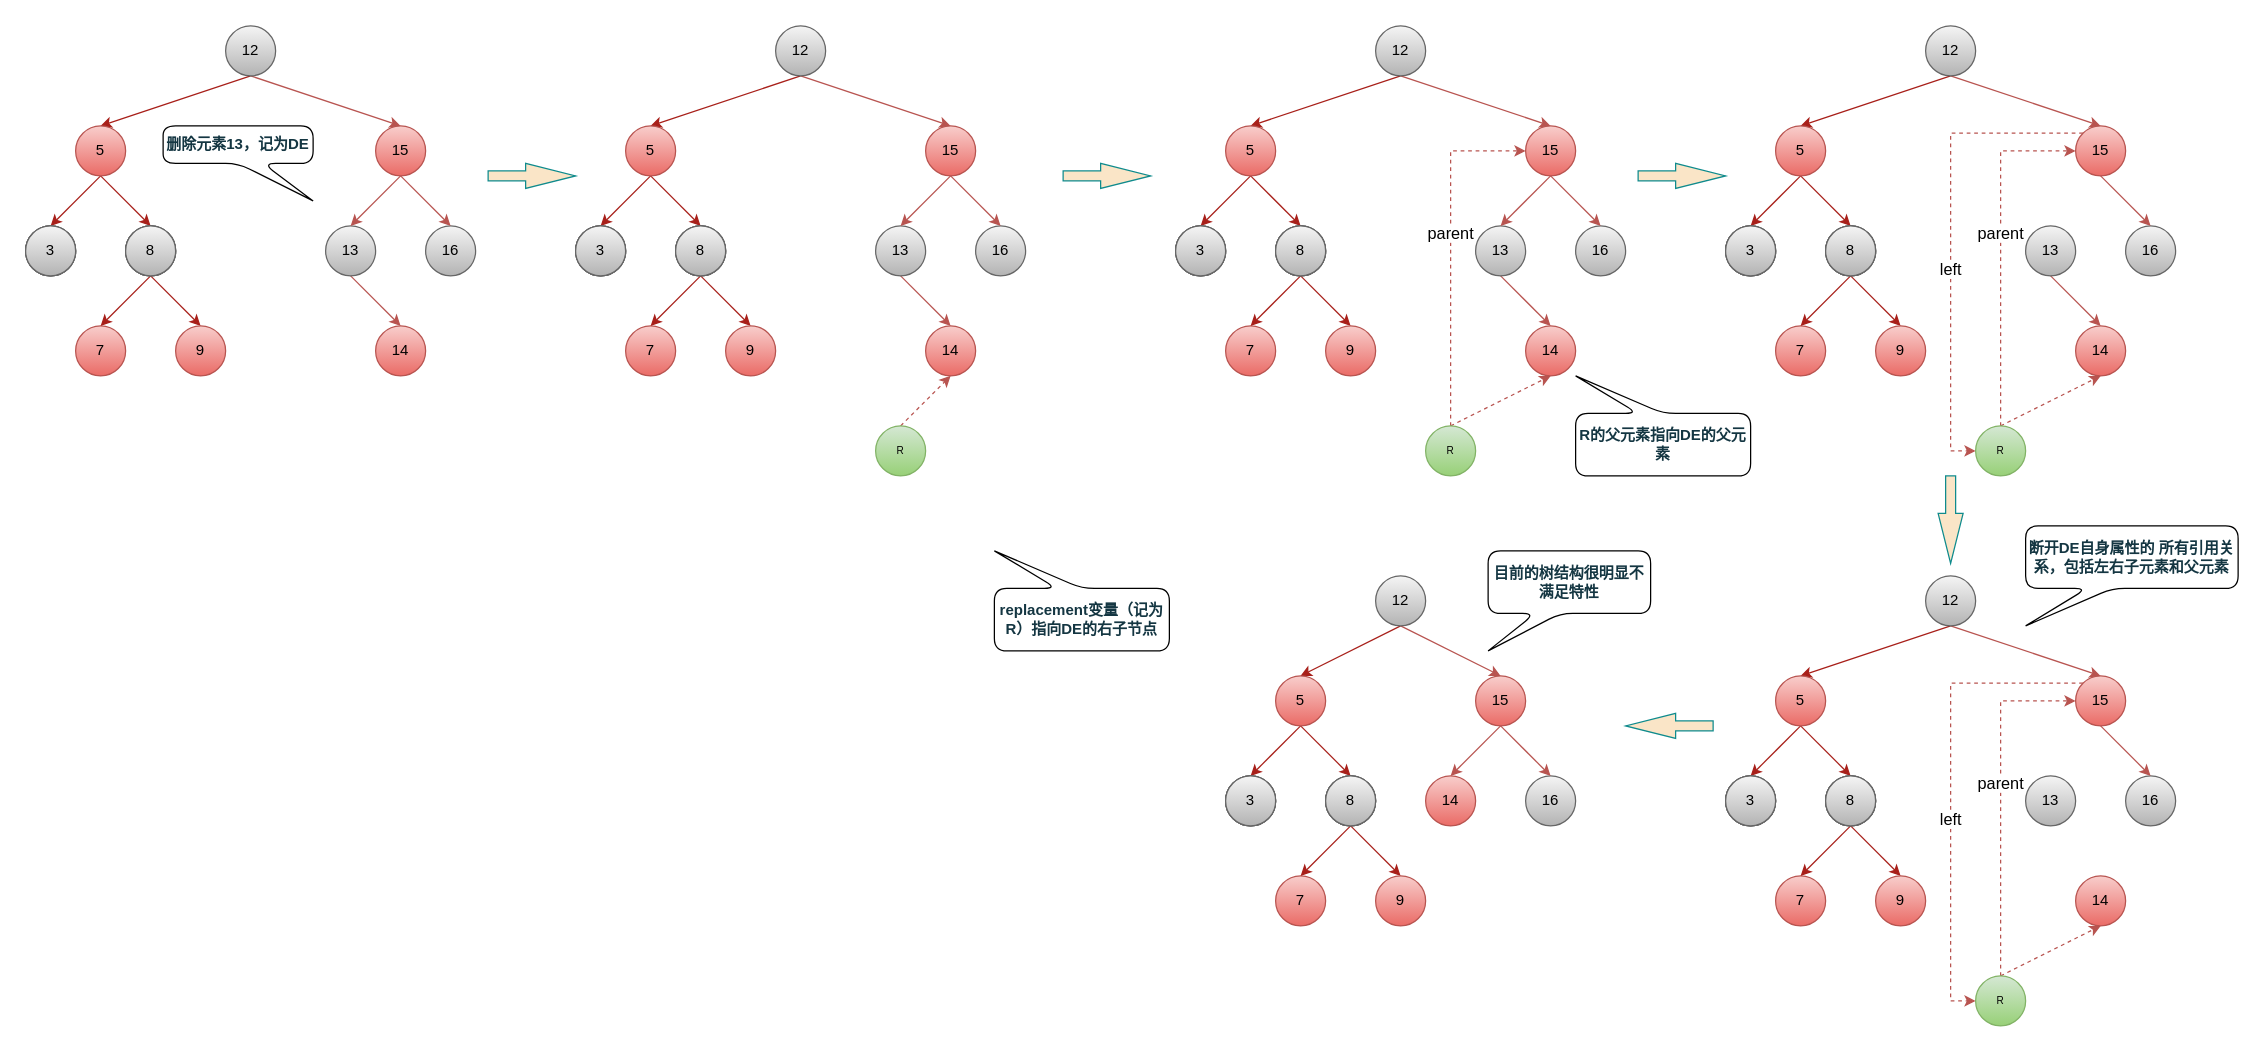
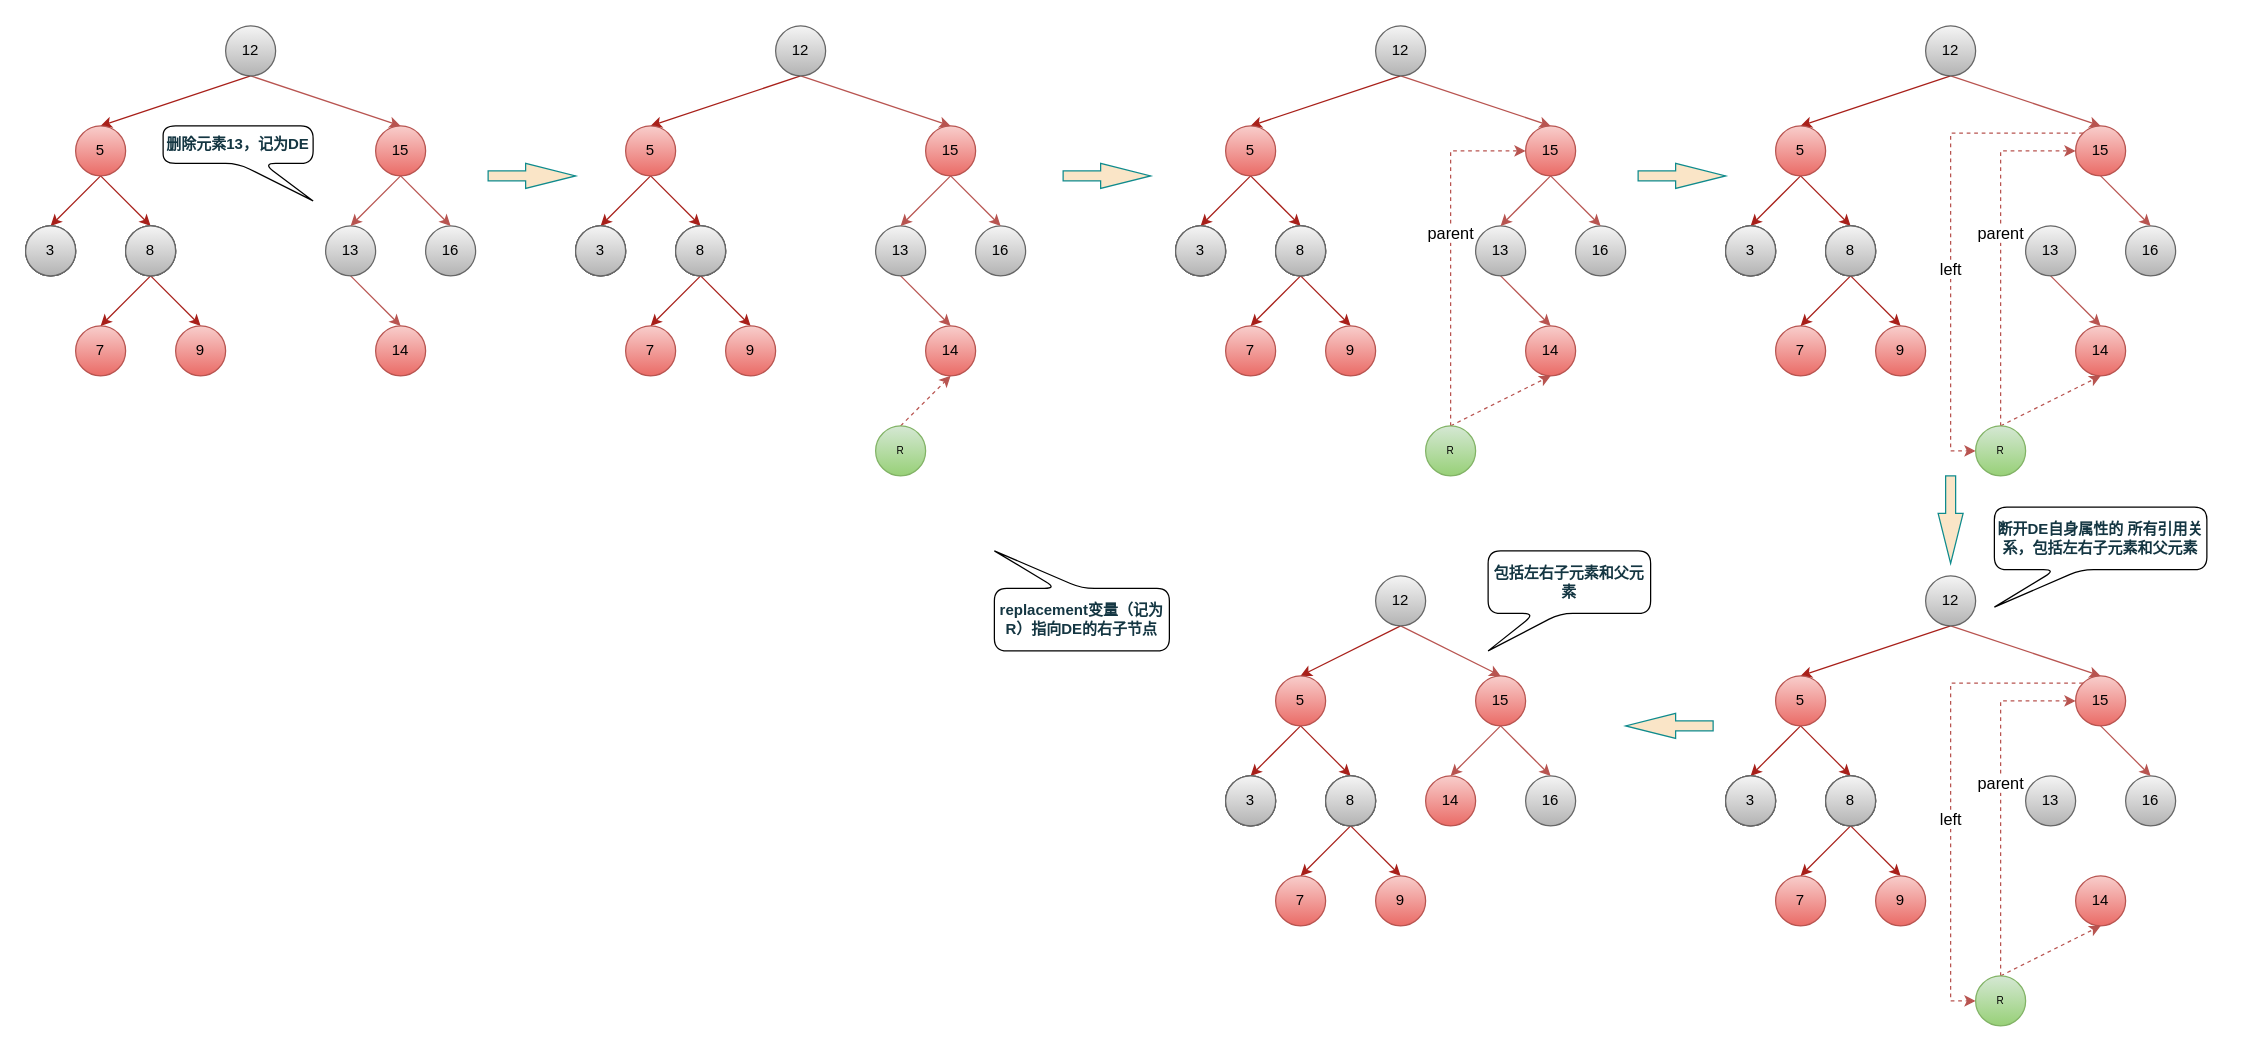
node "R的父元素指向DE的父元素": removed
node "断开DE自身属性的 所有引用关系，包括左右子元素和父元素": moved (2132, 576) -> (2101, 557)
node "目前的树结构很明显不满足特性": label "目前的树结构很明显不满足特性" -> "包括左右子元素和父元素"
